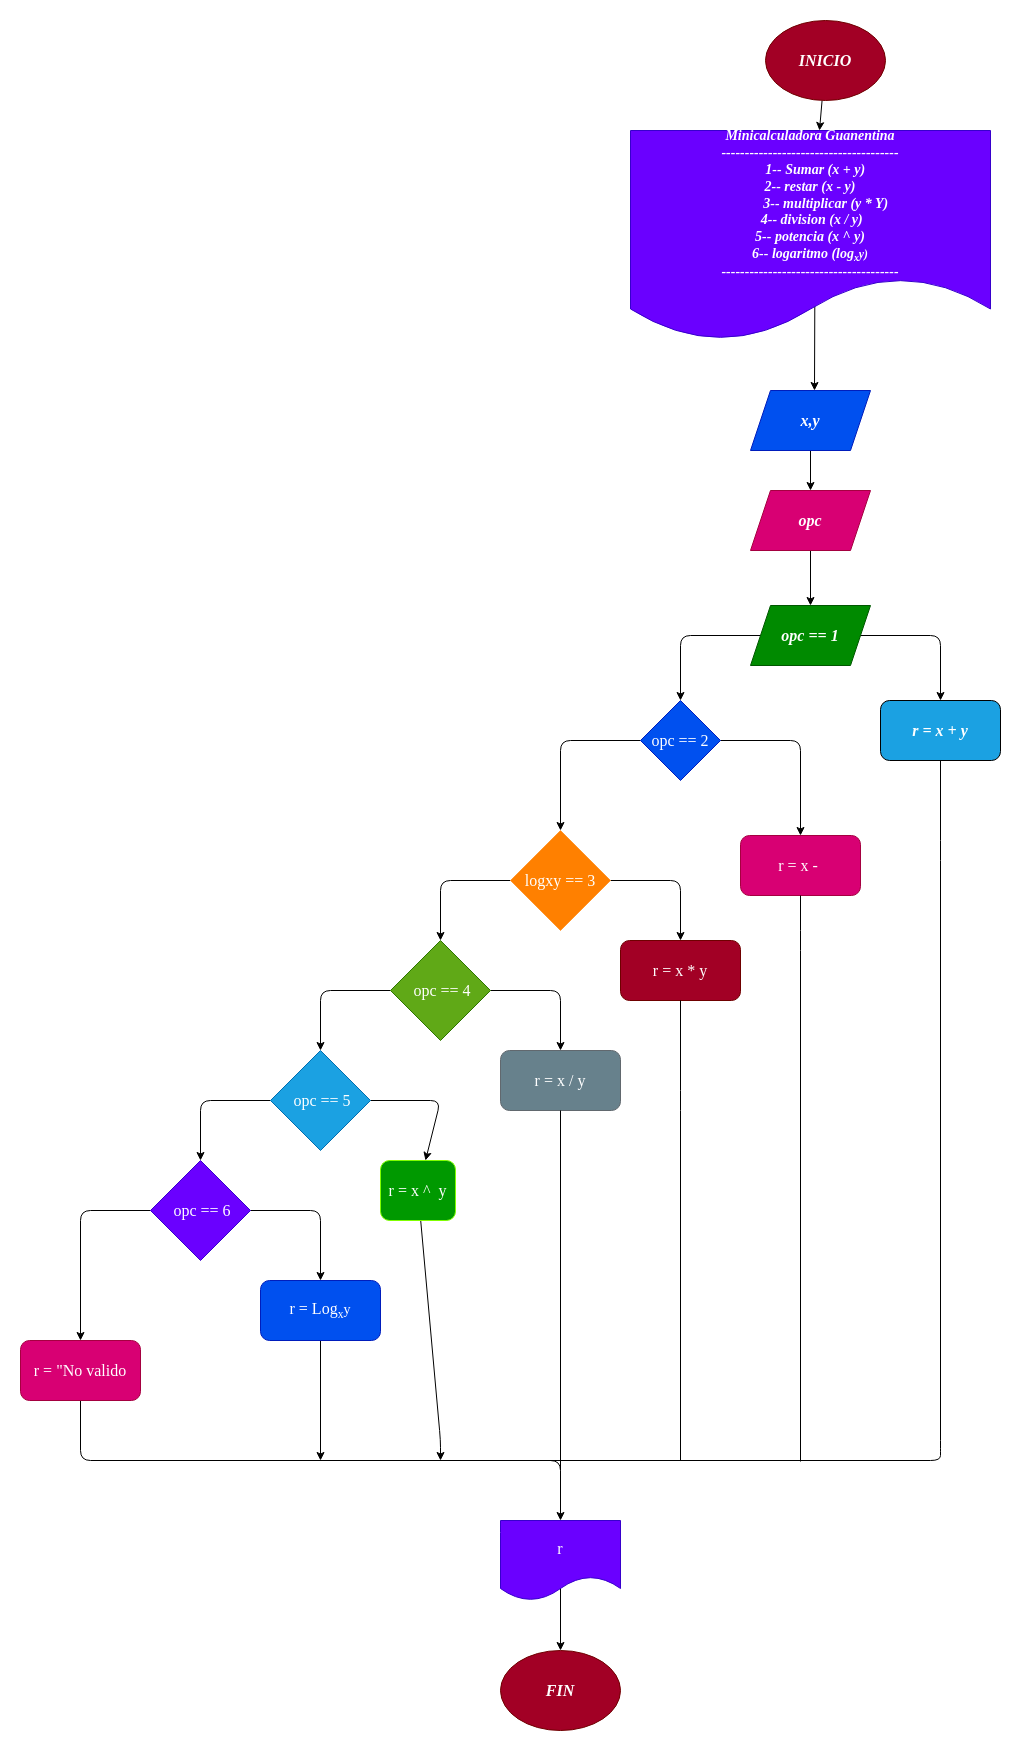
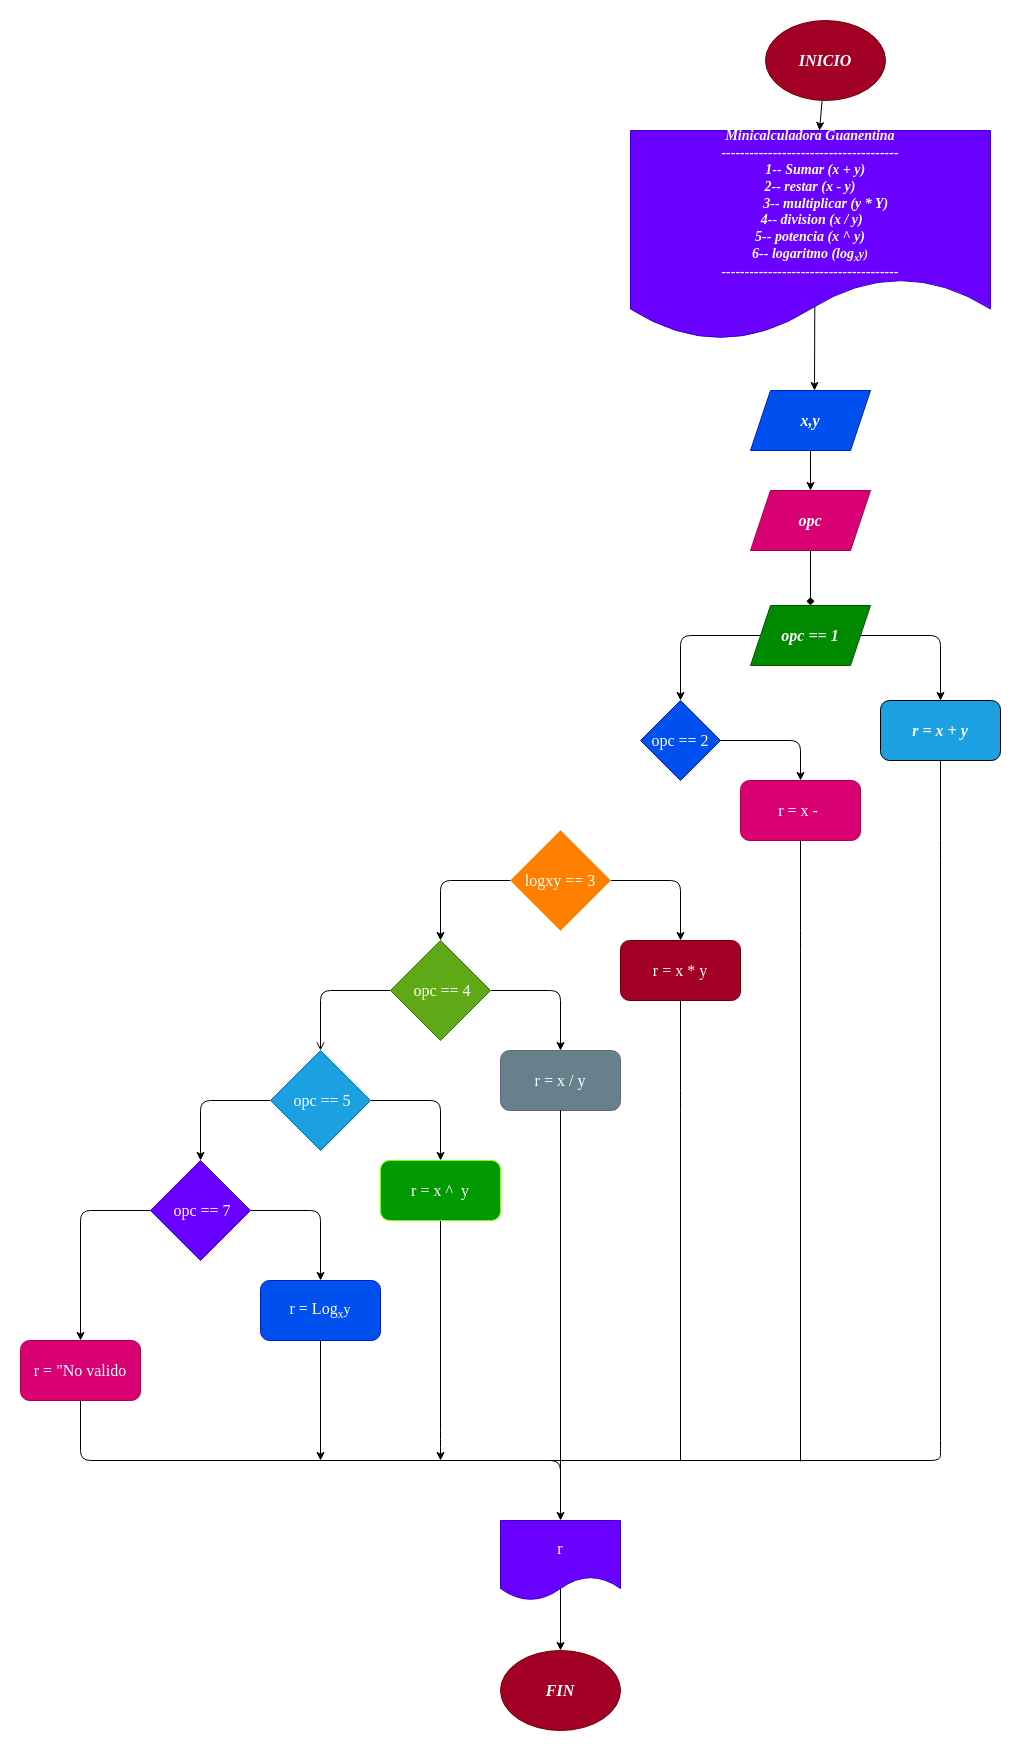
edge "opc" -> "opc == 1": arrowhead classic -> diamond
edge "opc == 2" -> "logxy == 3": removed
node "r = x -": moved (801, 866) -> (801, 811)
edge "opc == 4" -> "opc == 5": arrowhead classic -> open
node "r = x ^ y": size 75x60 -> 120x60
node "opc == 6": label "opc == 6" -> "opc == 7"
